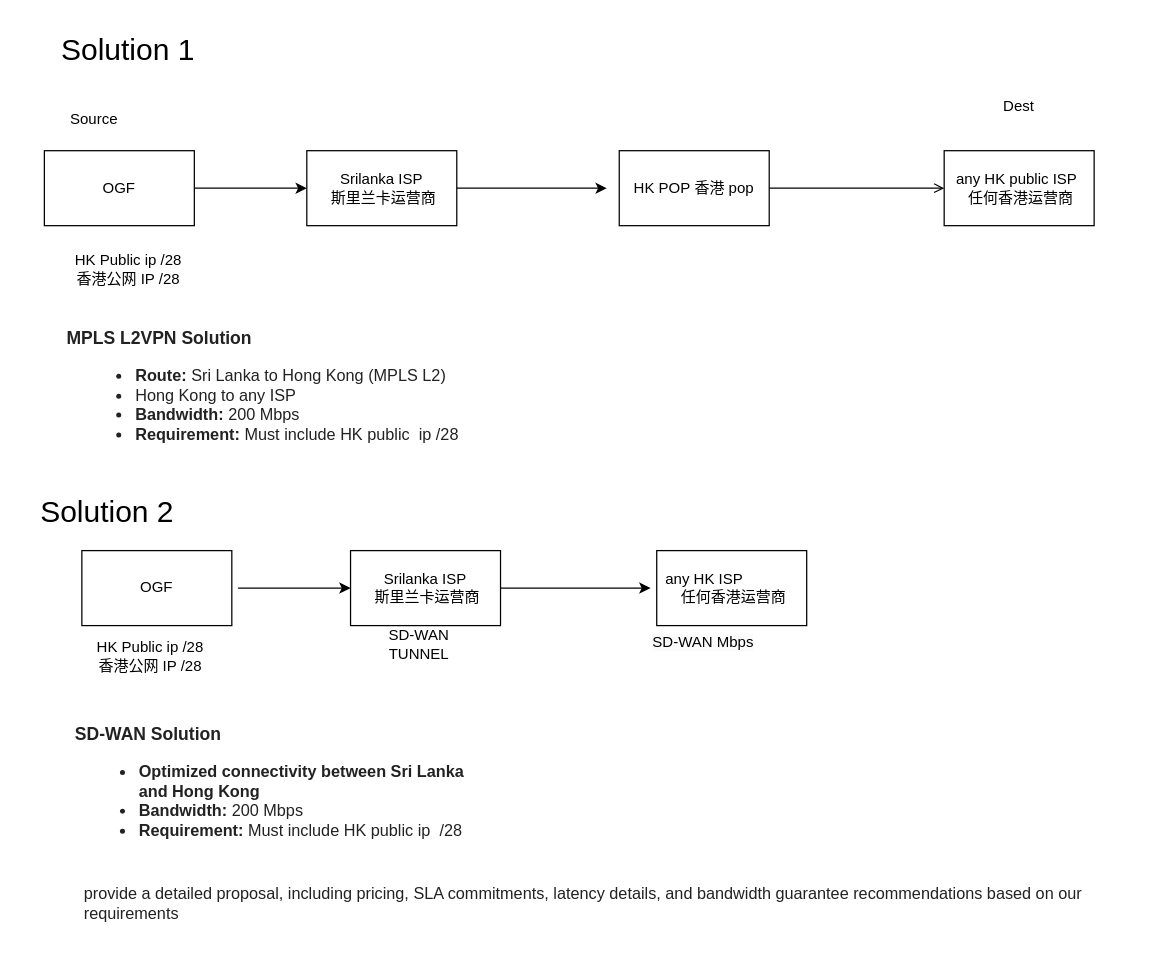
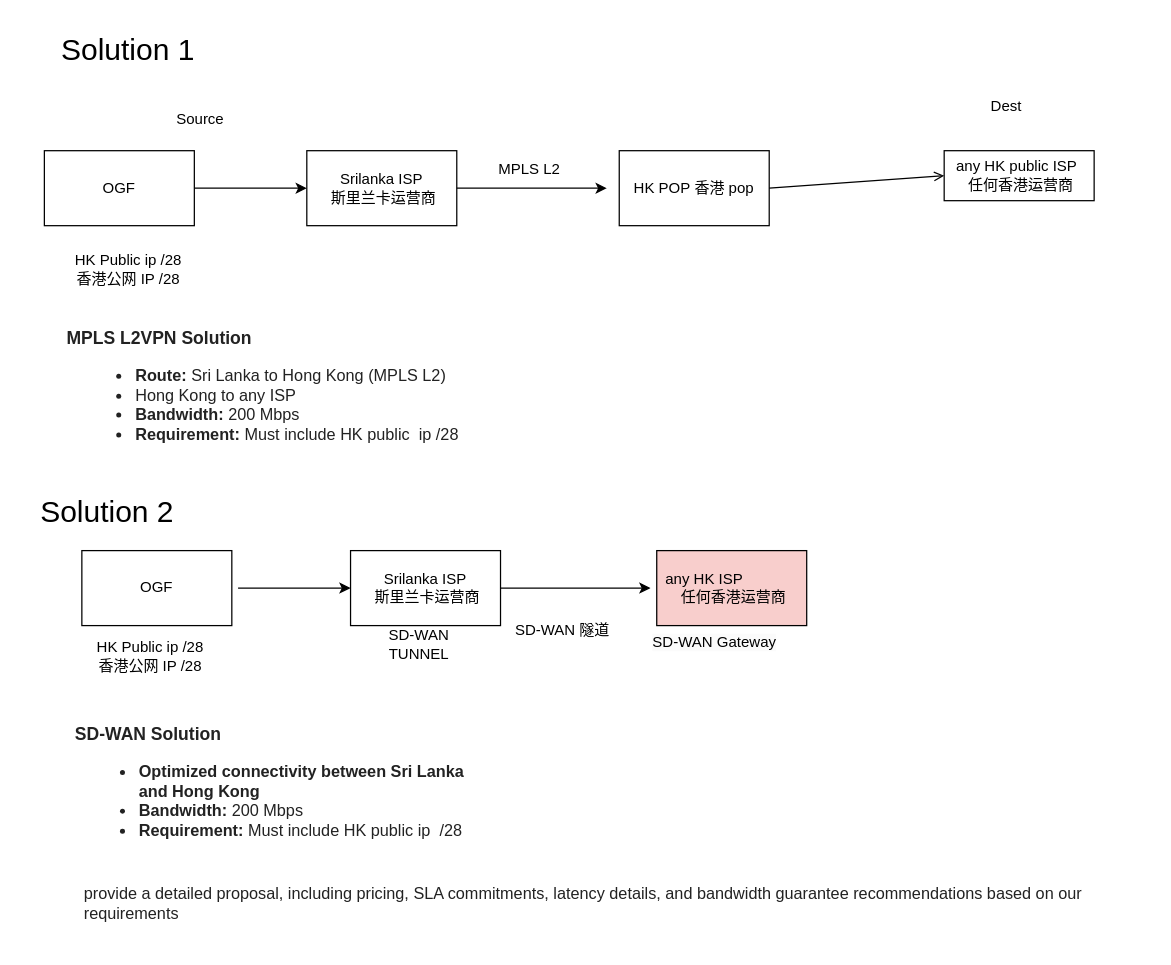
node "Dest": moved (1019, 107) -> (1007, 107)
node "Source": moved (94, 119) -> (201, 119)
node "MPLS L2": added
node "any HK public ISP 任何香港运营商": size 150x75 -> 150x50
node "any HK ISP 任何香港运营商": fillcolor #ffffff -> #f8cecc
node "SD-WAN 隧道": added
node "SD-WAN Mbps": label "SD-WAN Mbps" -> "SD-WAN Gateway"
